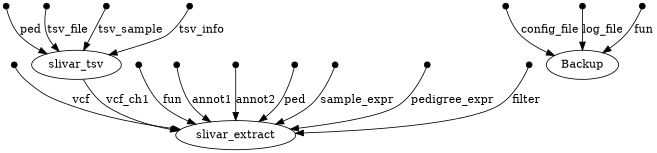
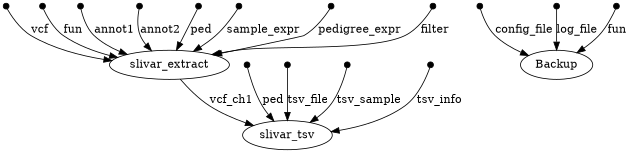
edge "slivar_tsv" -> "slivar_extract": reversed
